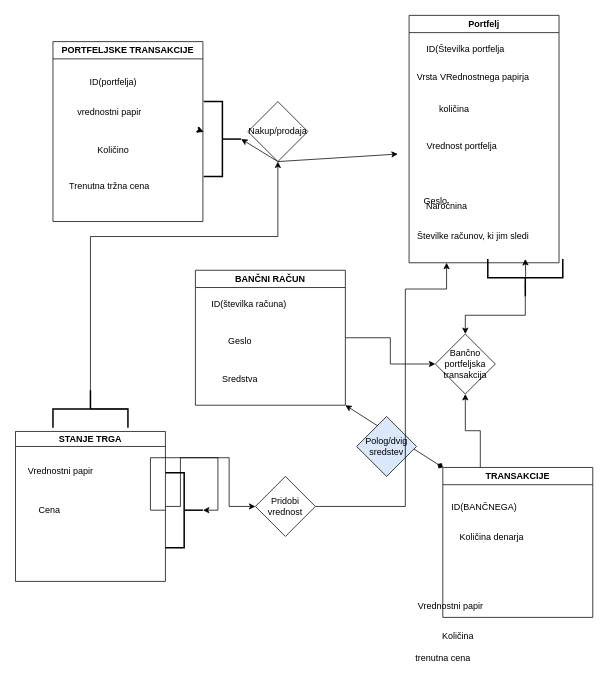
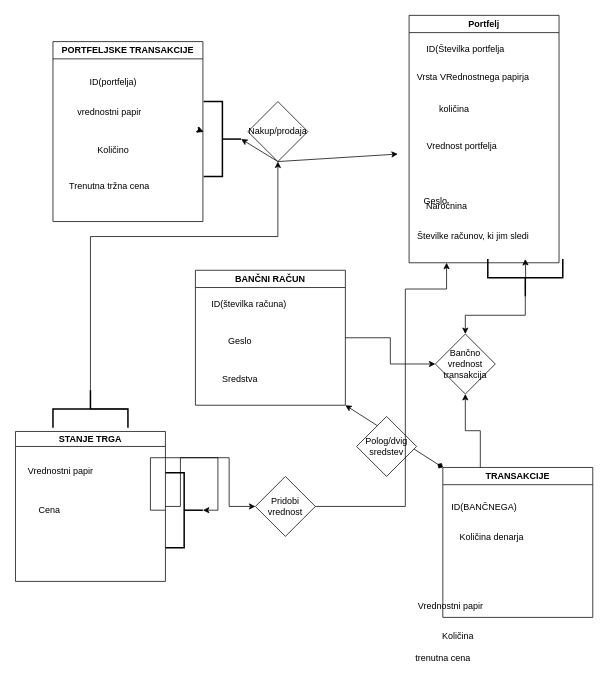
node "Bančno portfeljska transakcija": label "Bančno portfeljska transakcija" -> "Bančno vrednost transakcija"
node "Polog/dvig sredstev": fillcolor #dae8fc -> #ffffff
